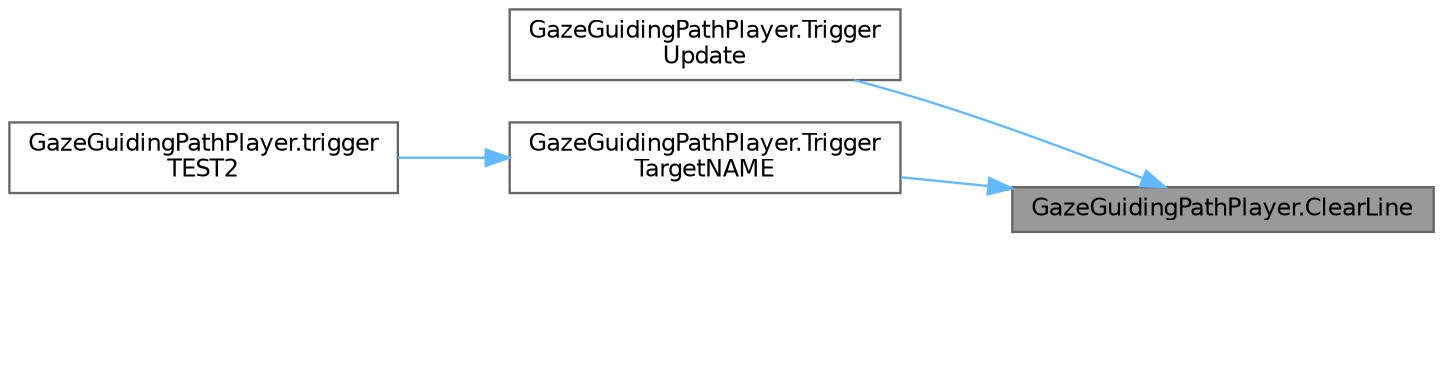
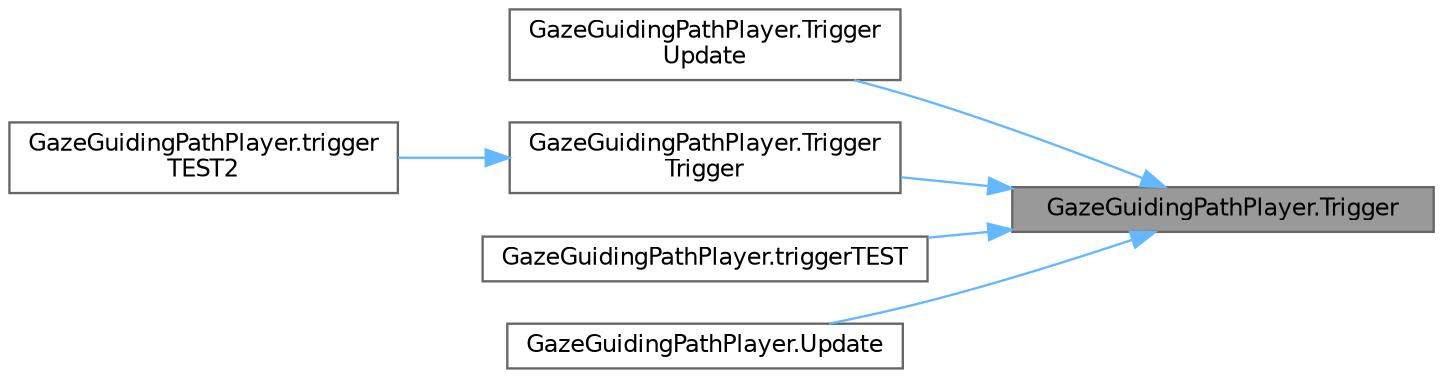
node "GazeGuidingPathPlayer.Trigger TargetNAME": label "GazeGuidingPathPlayer.Trigger TargetNAME" -> "GazeGuidingPathPlayer.Trigger Trigger"
node "GazeGuidingPathPlayer.ClearLine": label "GazeGuidingPathPlayer.ClearLine" -> "GazeGuidingPathPlayer.Trigger"
node "GazeGuidingPathPlayer.triggerTEST": added
node "GazeGuidingPathPlayer.Update": added
